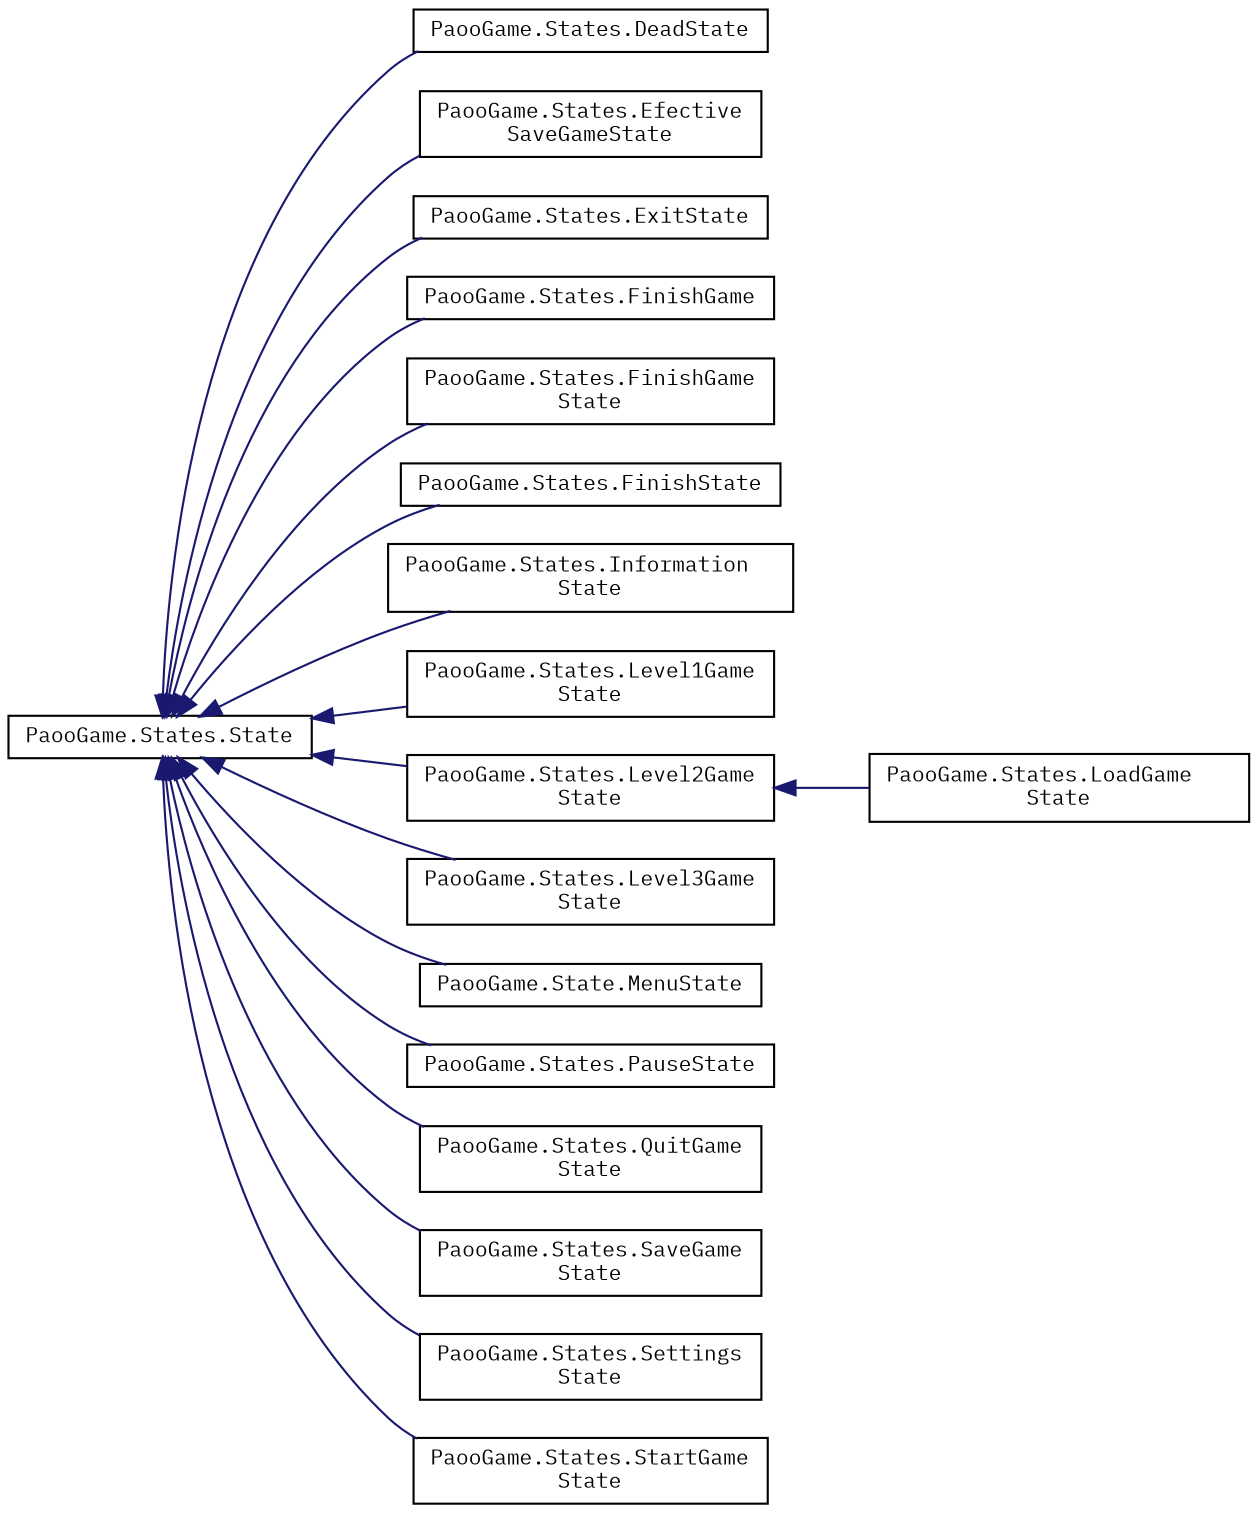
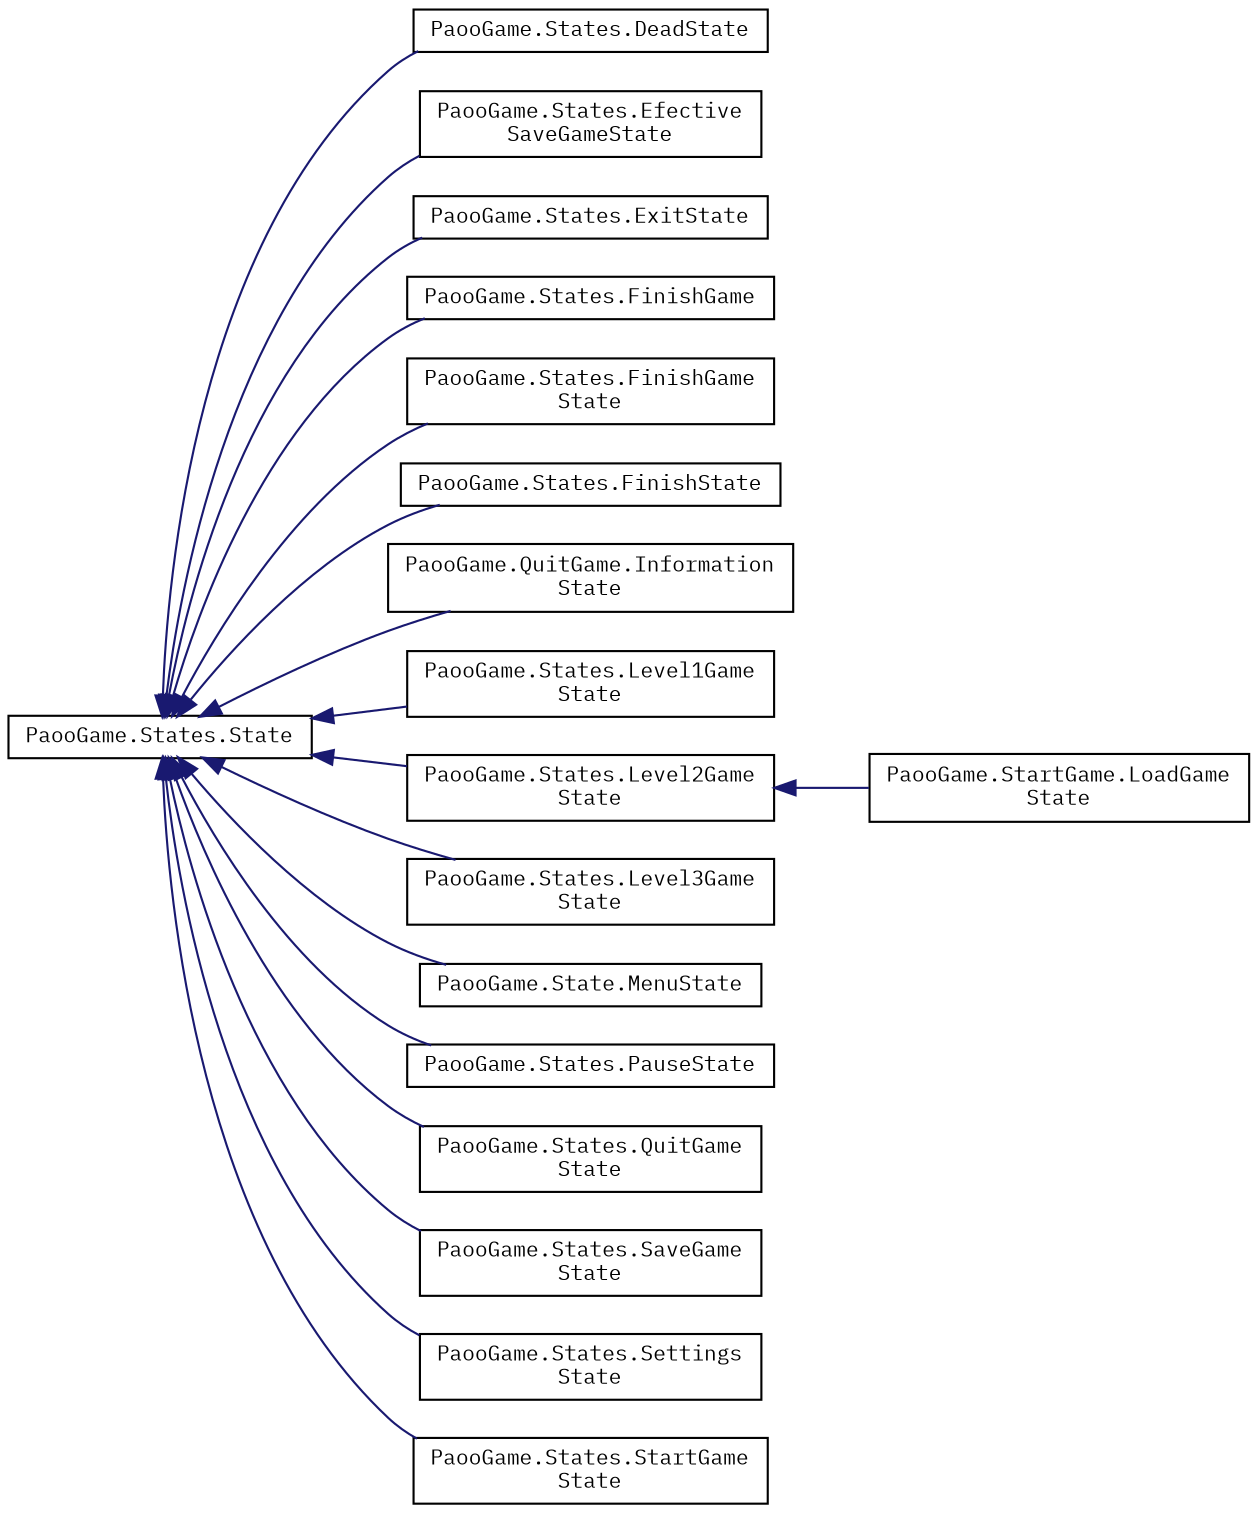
node "PaooGame.States.Information State": label "PaooGame.States.Information State" -> "PaooGame.QuitGame.Information State"
node "PaooGame.States.LoadGame State": label "PaooGame.States.LoadGame State" -> "PaooGame.StartGame.LoadGame State"
